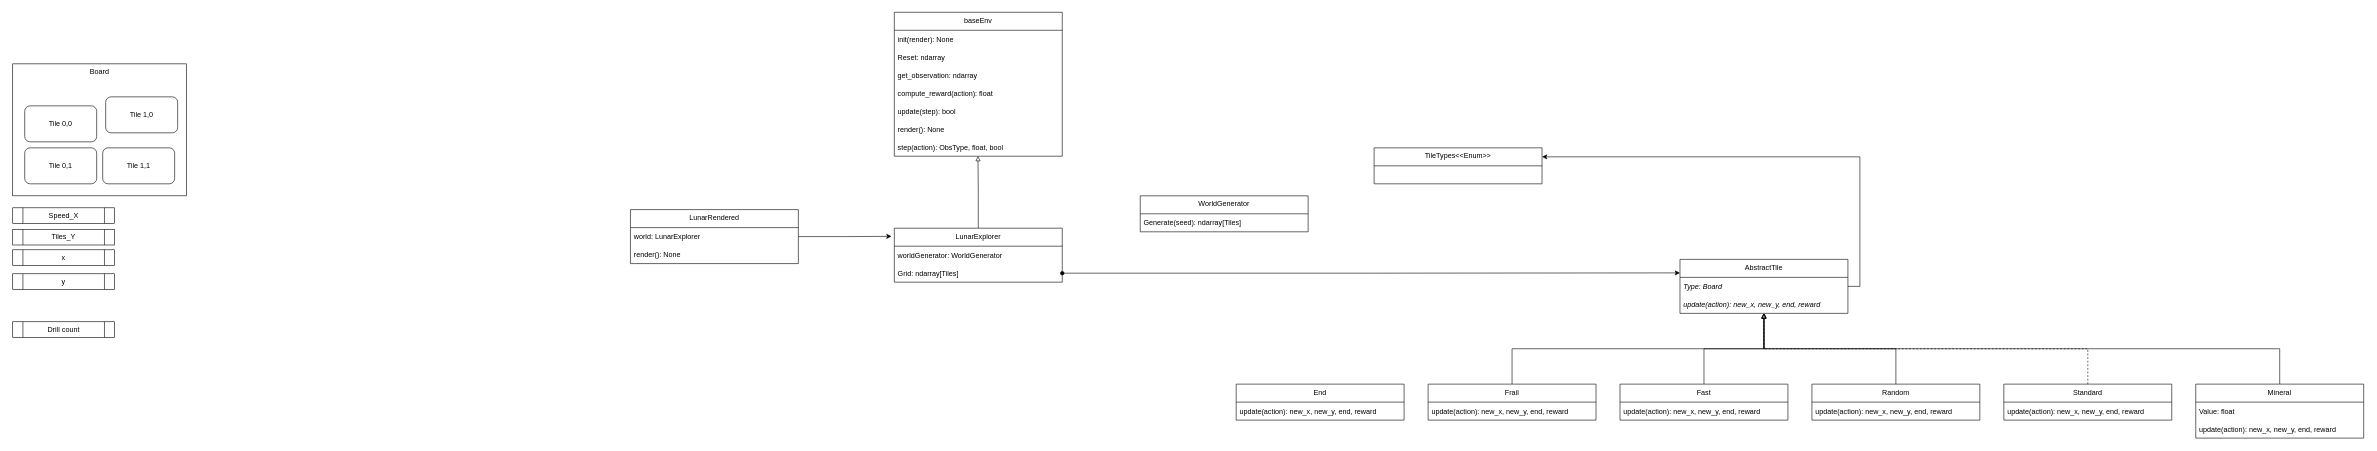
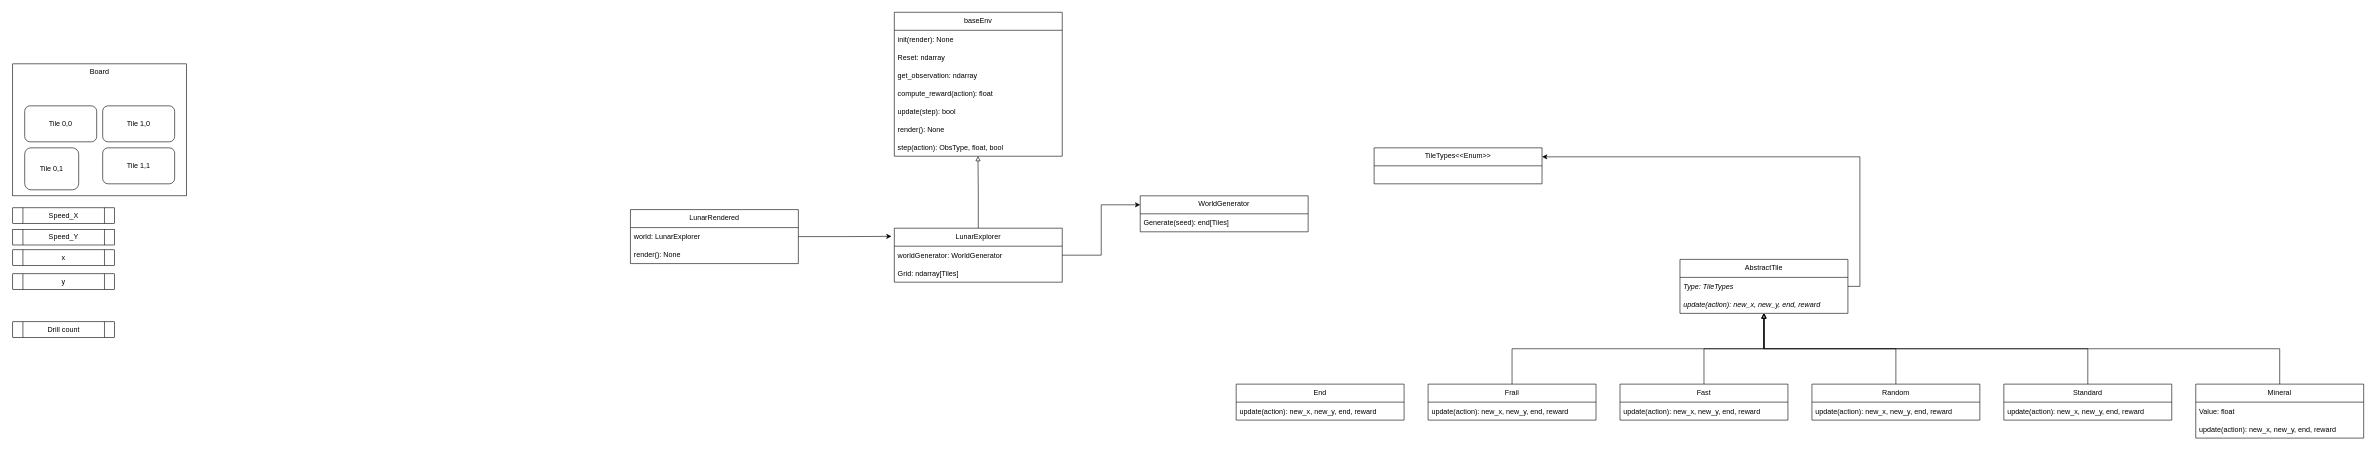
node "Tile 1,0": moved (141, 115) -> (138, 124)
node "Tile 0,1": size 72x36 -> 54x42
edge "worldGenerator: WorldGenerator" -> "WorldGenerator": added
node "Generate(seed): ndarray[Tiles]": label "Generate(seed): ndarray[Tiles]" -> "Generate(seed): end[Tiles]"
node "Tiles_Y": label "Tiles_Y" -> "Speed_Y"
edge "Grid: ndarray[Tiles]" -- "AbstractTile": removed
node "Type: Board": label "Type: Board" -> "Type: TileTypes"
edge "Standard" -> "AbstractTile": style dashed -> solid
